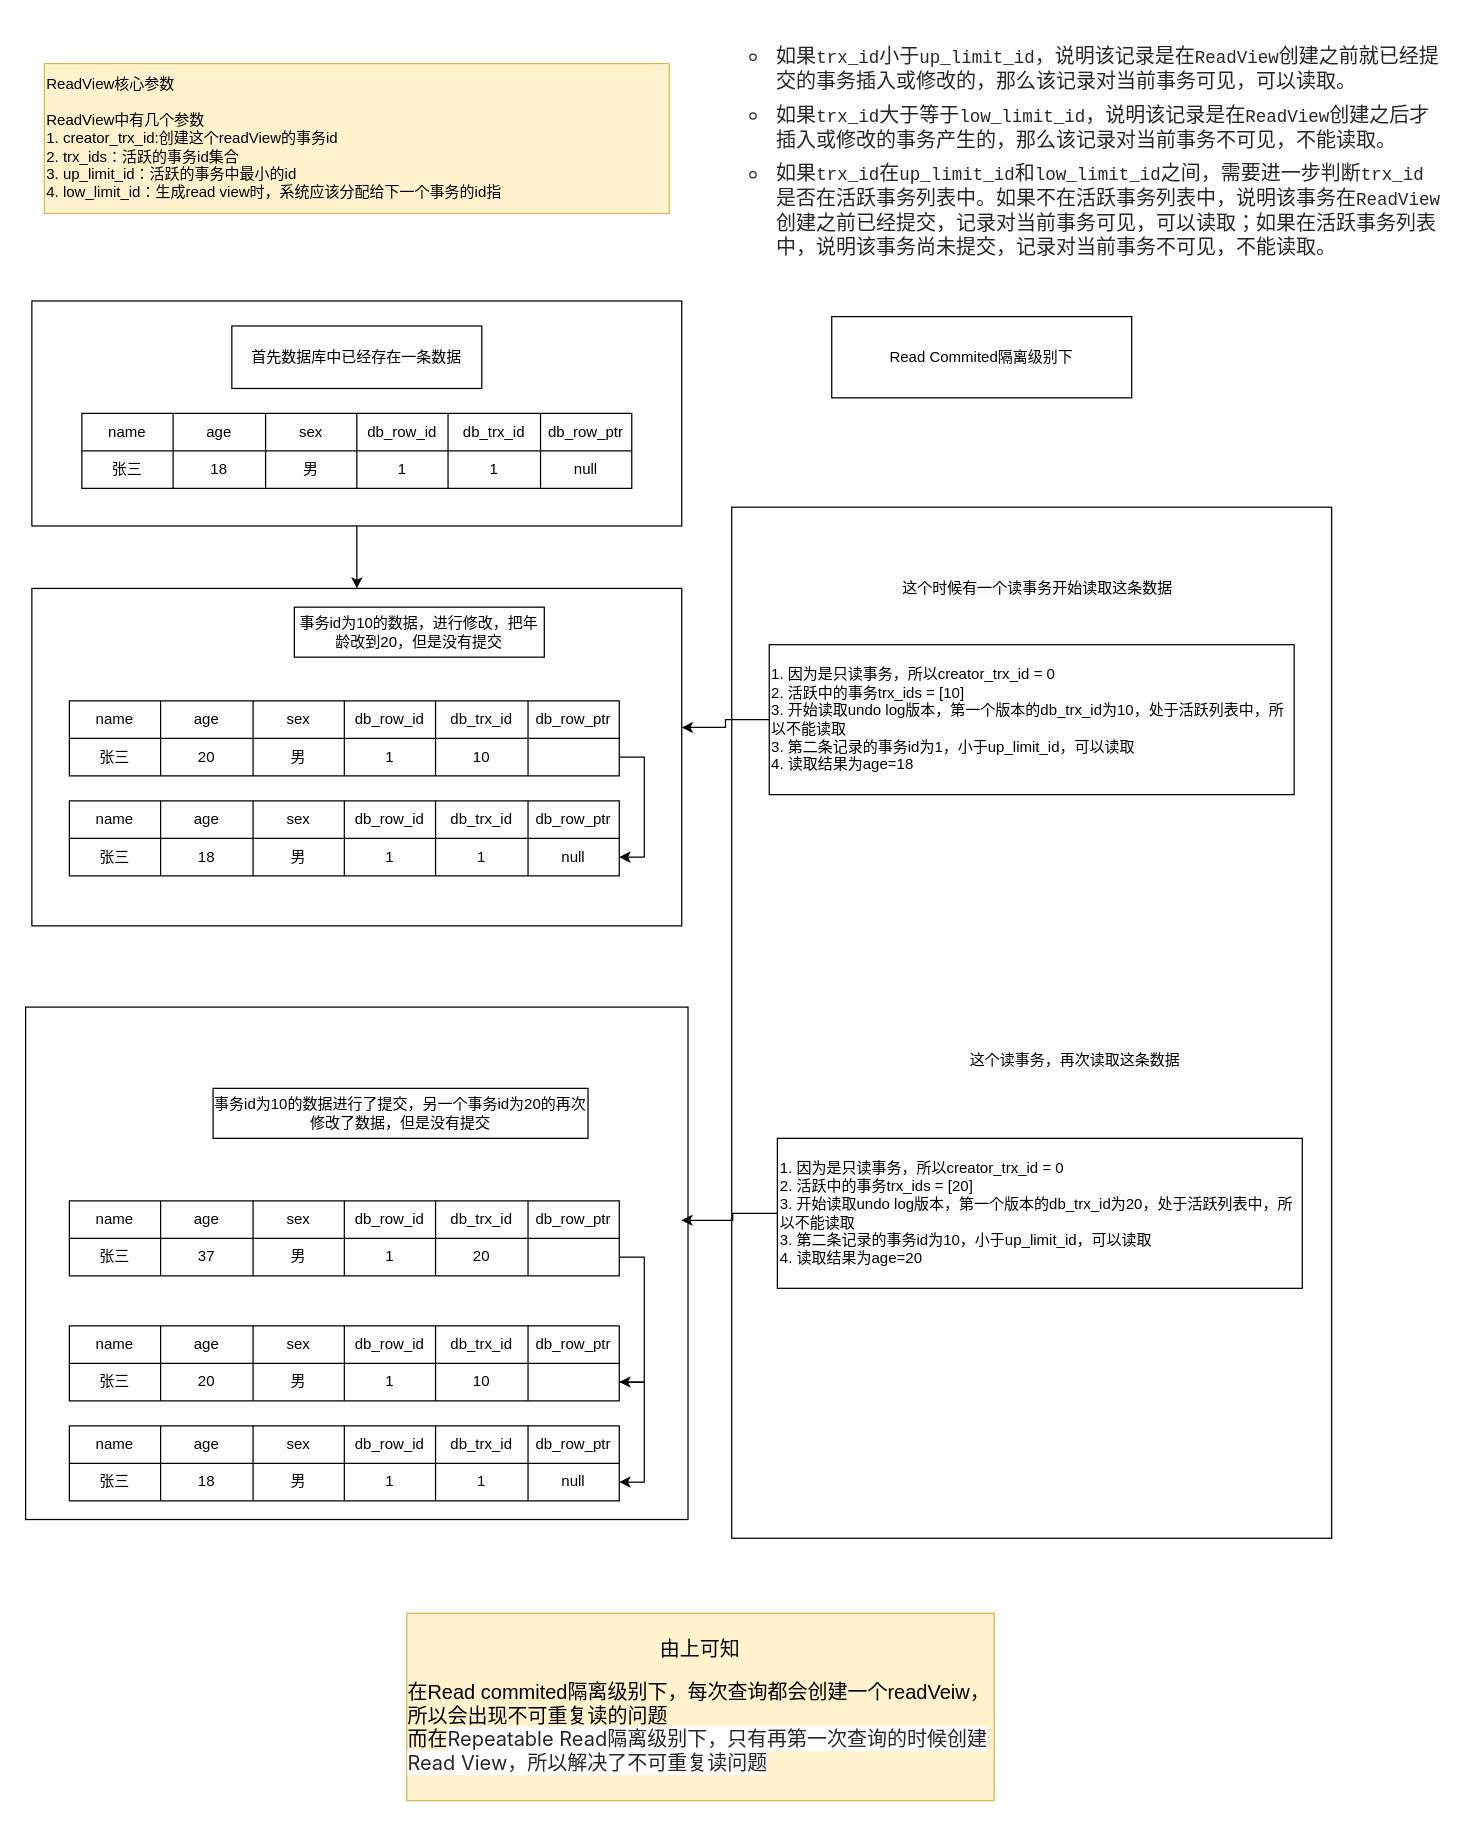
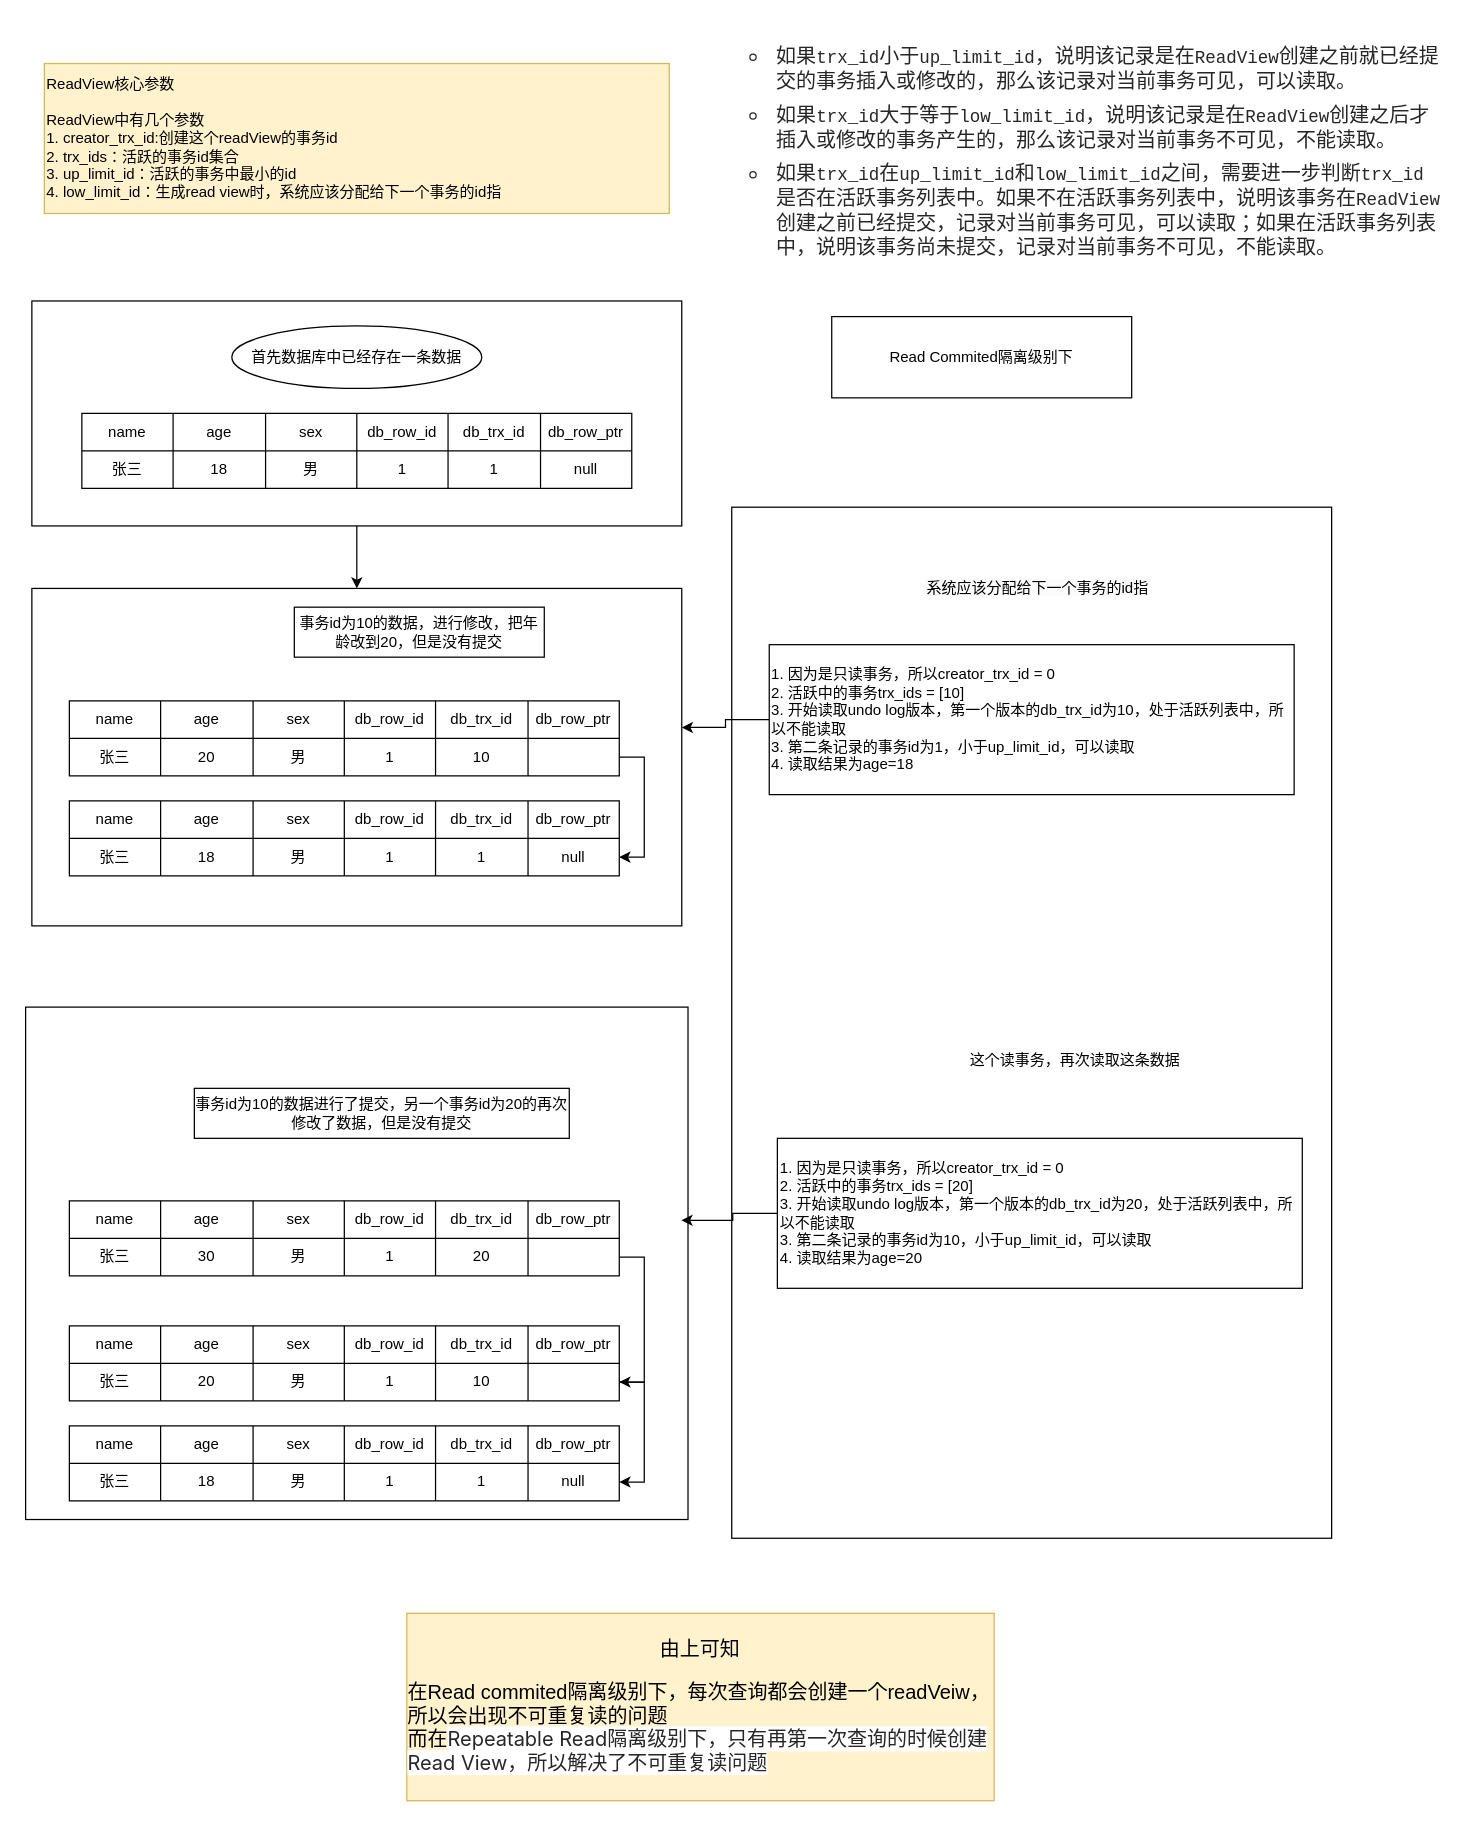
node "首先数据库中已经存在一条数据": shape rectangle -> ellipse
node "这个时候有一个读事务开始读取这条数据": label "这个时候有一个读事务开始读取这条数据" -> "系统应该分配给下一个事务的id指"
node "事务id为10的数据进行了提交，另一个事务id为20的再次修改了数据，但是没有提交": moved (401, 1113) -> (382, 1113)
node "37": label "37" -> "30"
